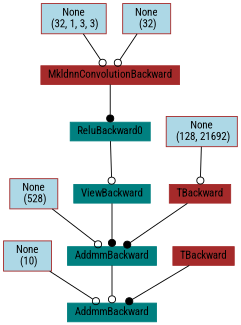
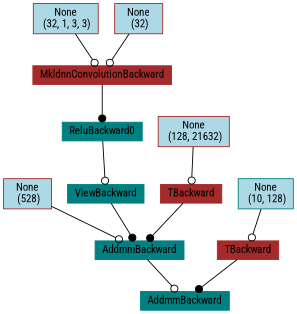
node "None (128, 21692)": label "None (128, 21692)" -> "None (128, 21632)"
node "None (10, 128)": added
node "None (10)": removed
